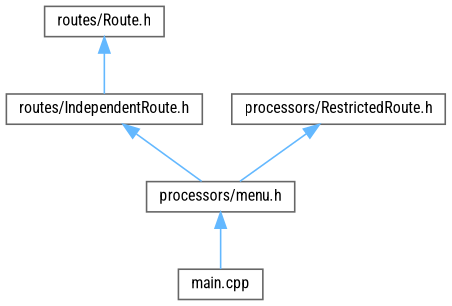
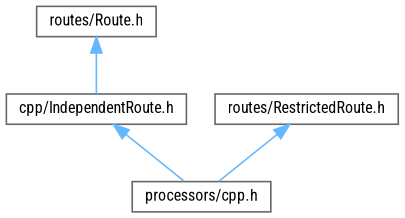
node "routes/IndependentRoute.h": label "routes/IndependentRoute.h" -> "cpp/IndependentRoute.h"
node "processors/RestrictedRoute.h": label "processors/RestrictedRoute.h" -> "routes/RestrictedRoute.h"
node "processors/menu.h": label "processors/menu.h" -> "processors/cpp.h"
node "main.cpp": removed
